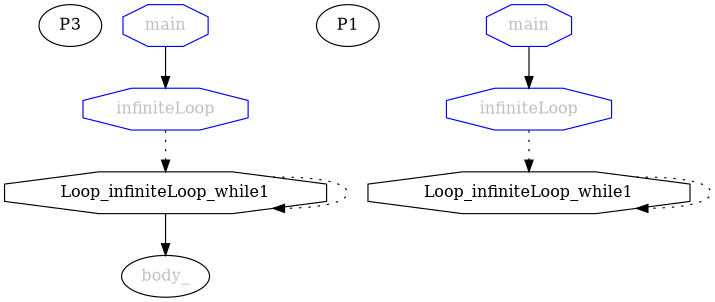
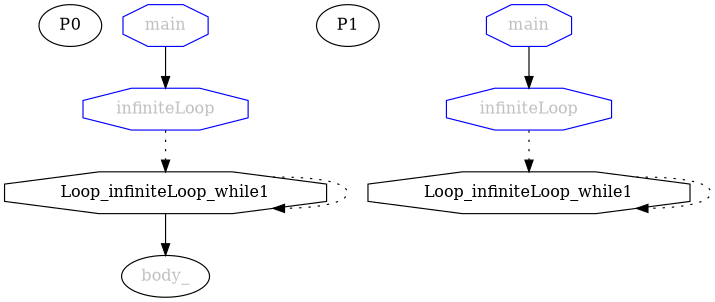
node "P3": label "P3" -> "P0"
